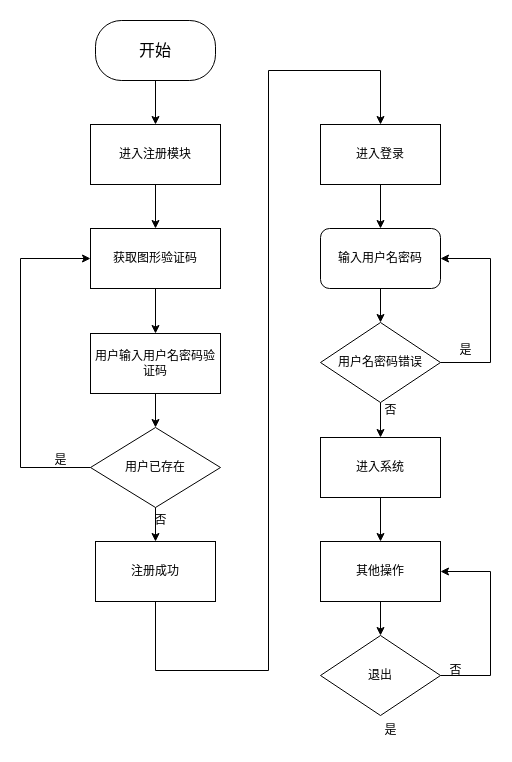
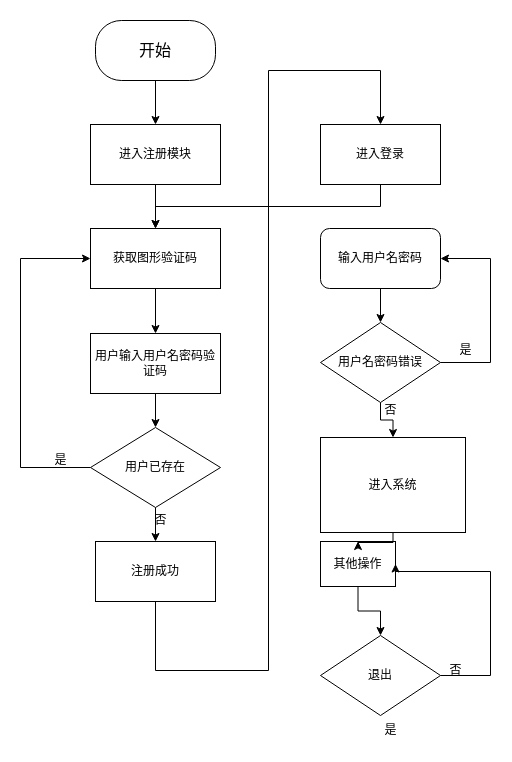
edge "进入登录" -> "输入用户名密码": now "进入登录" -> "获取图形验证码"
node "进入系统": size 120x60 -> 145x95
node "其他操作": size 120x60 -> 75x45
